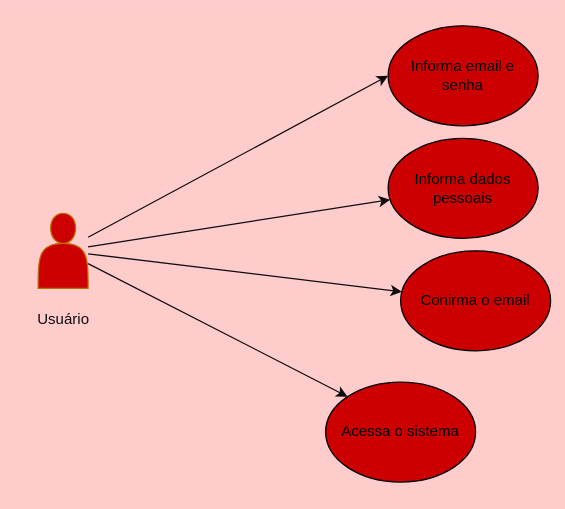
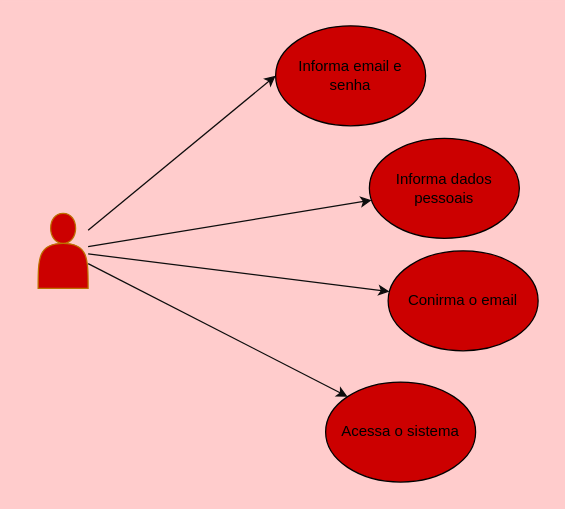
node "Informa email e senha": moved (463, 76) -> (351, 76)
node "Informa dados pessoais": moved (463, 188) -> (444, 188)
node "Conirma o email": moved (476, 301) -> (463, 301)
node "Usuário": removed
